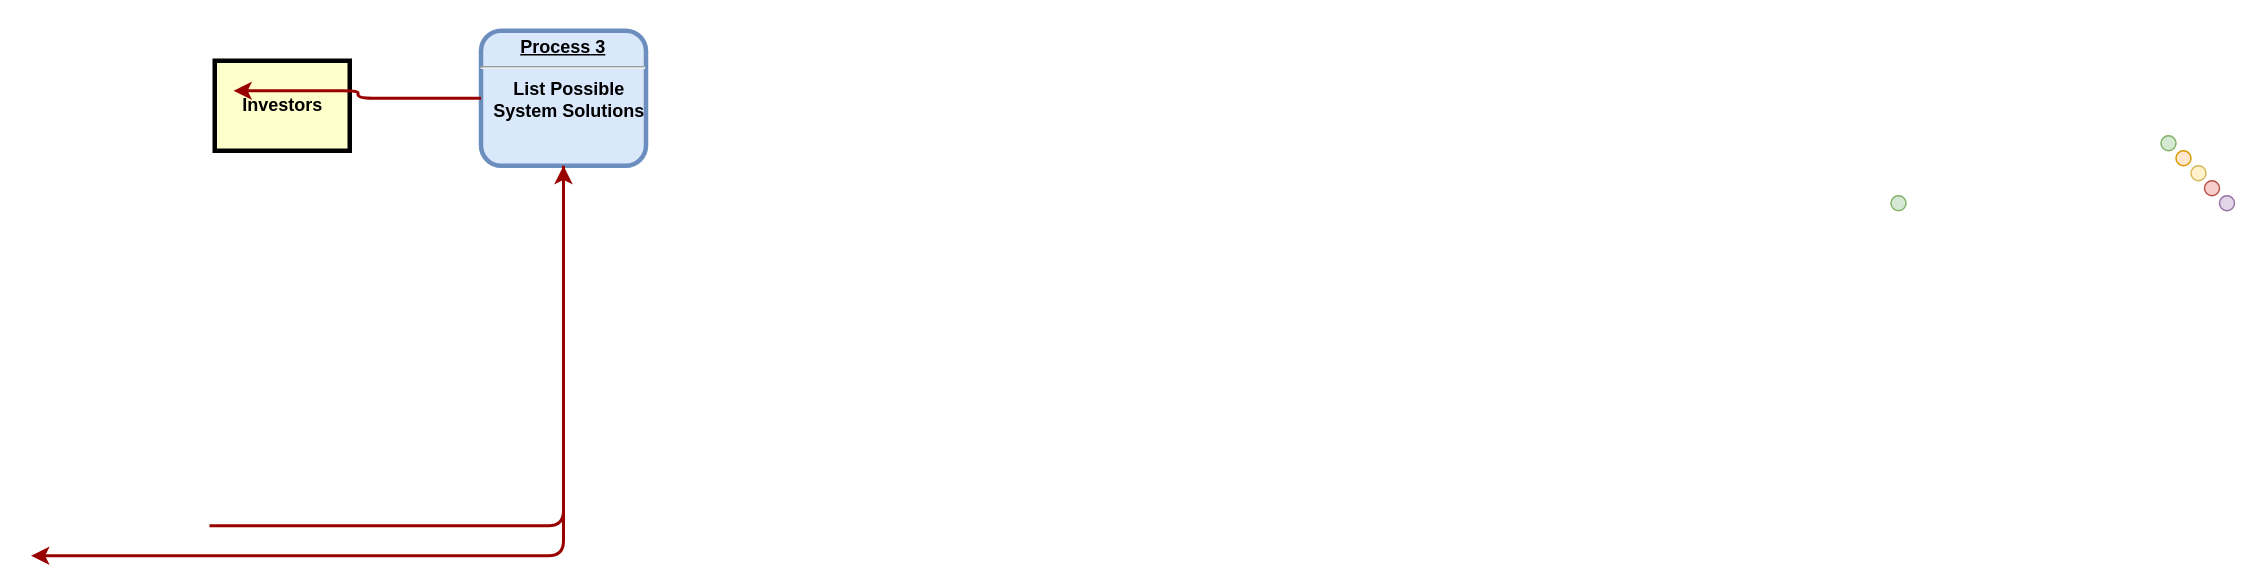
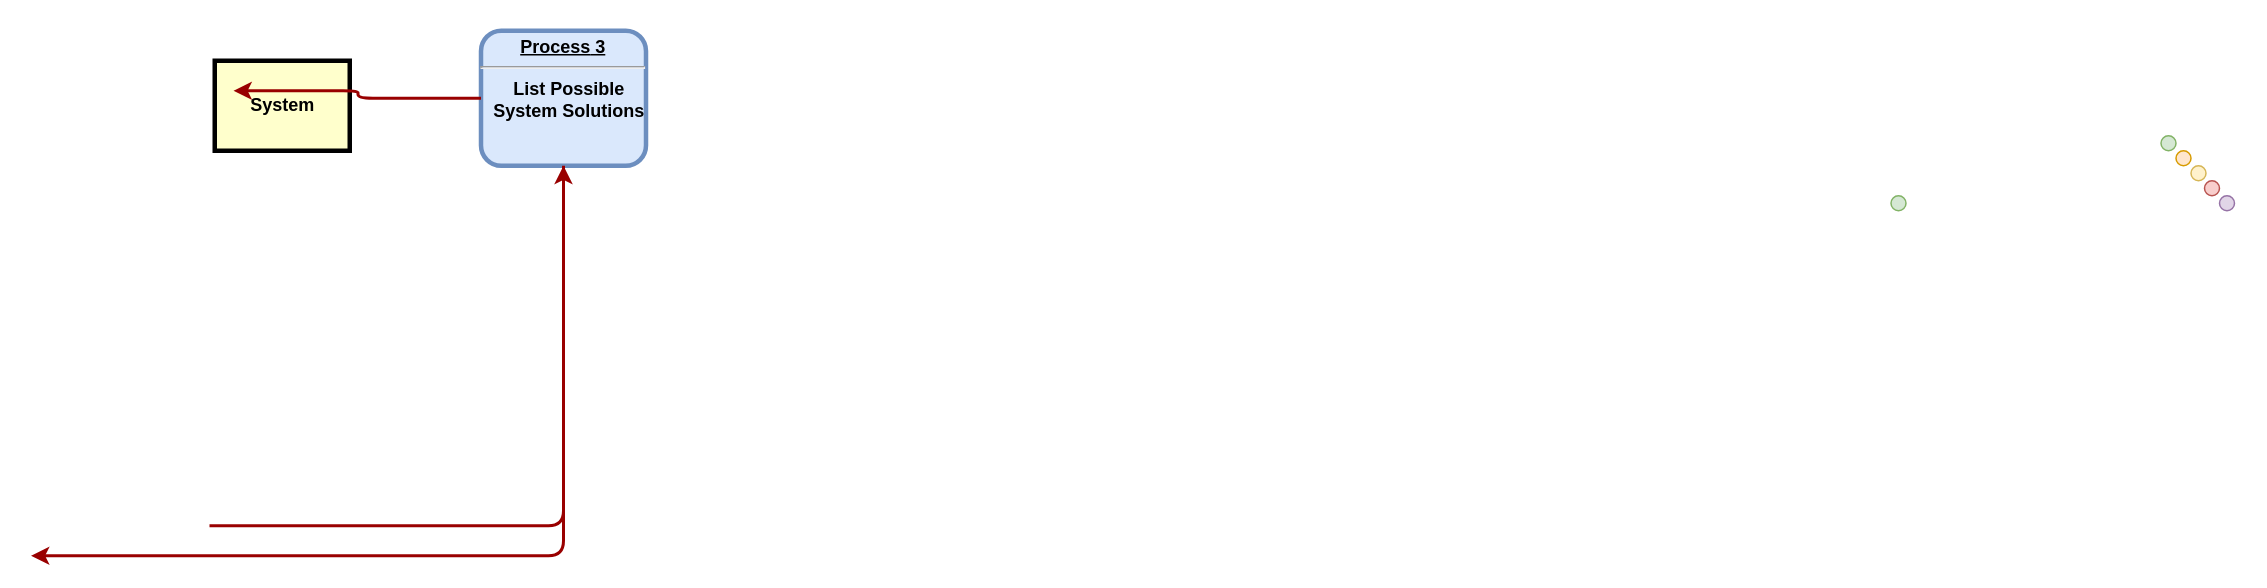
node "Investors": label "Investors" -> "System"
